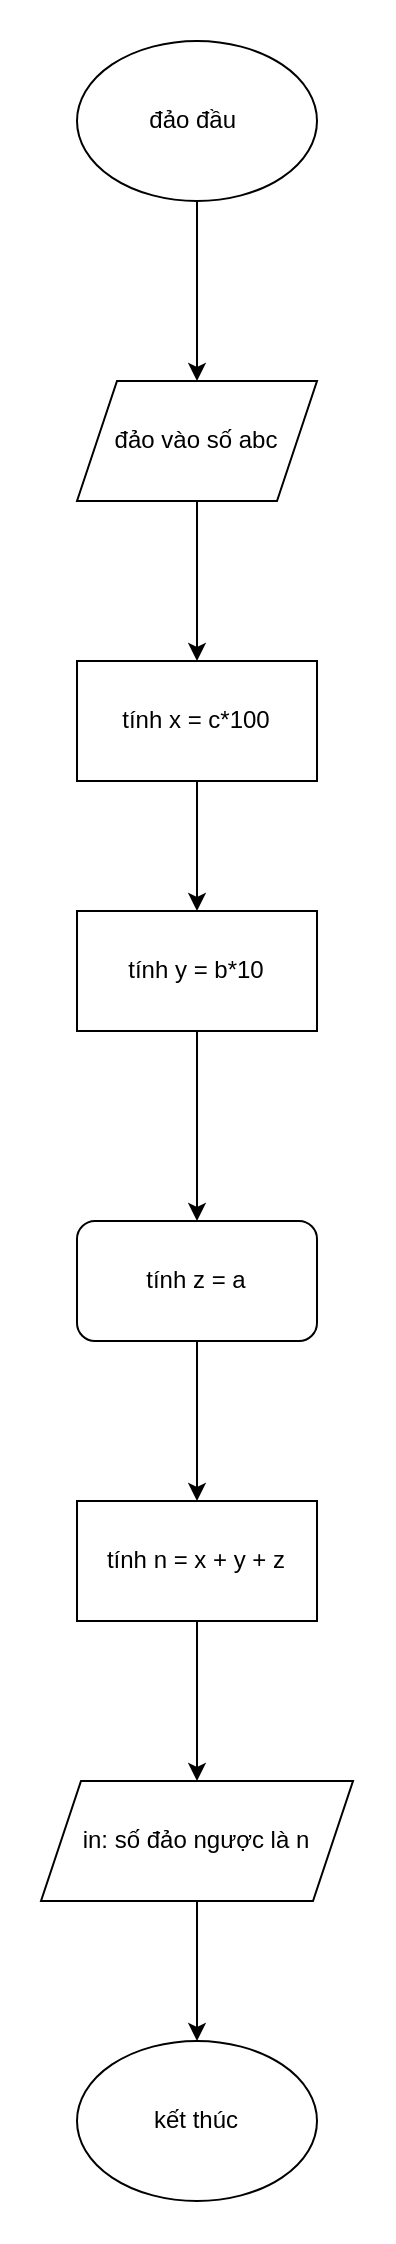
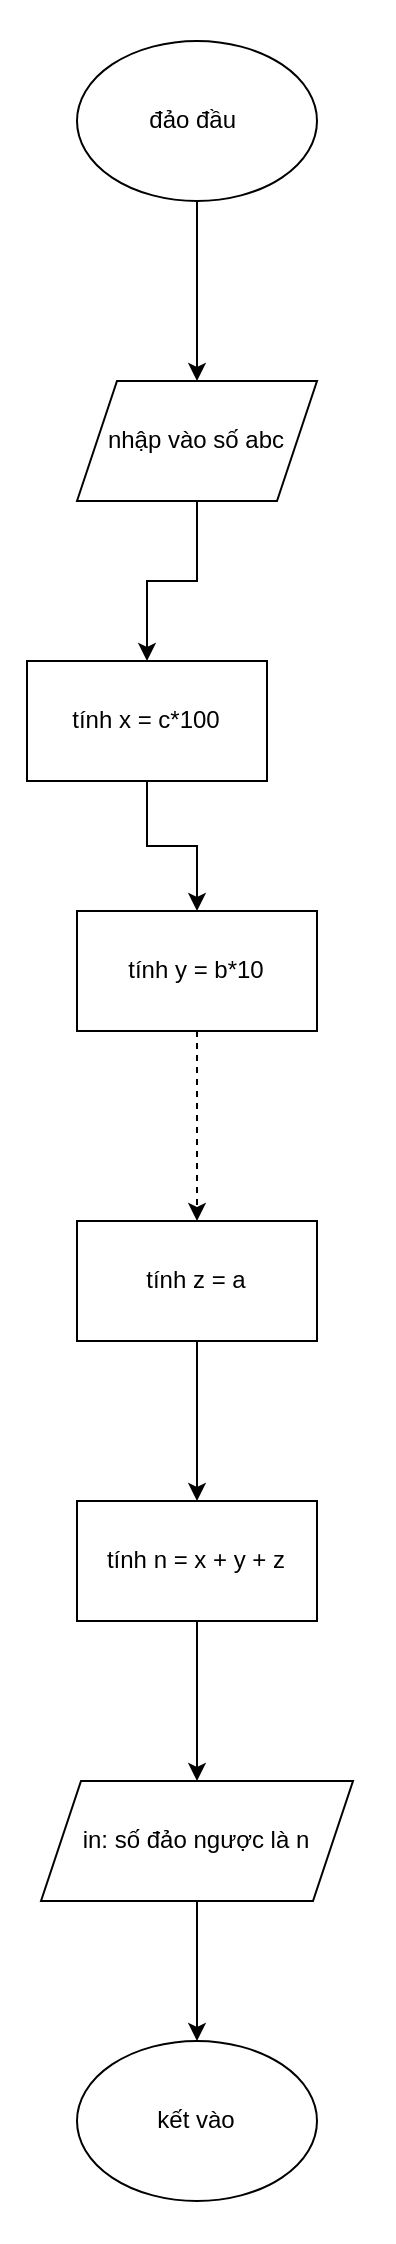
node "đảo vào số abc": label "đảo vào số abc" -> "nhập vào số abc"
node "tính x = c*100": moved (197, 721) -> (147, 721)
edge "tính y = b*10" -> "tính z = a": style solid -> dashed
node "tính z = a": shape rounded rectangle -> rectangle
node "kết thúc": label "kết thúc" -> "kết vào"
